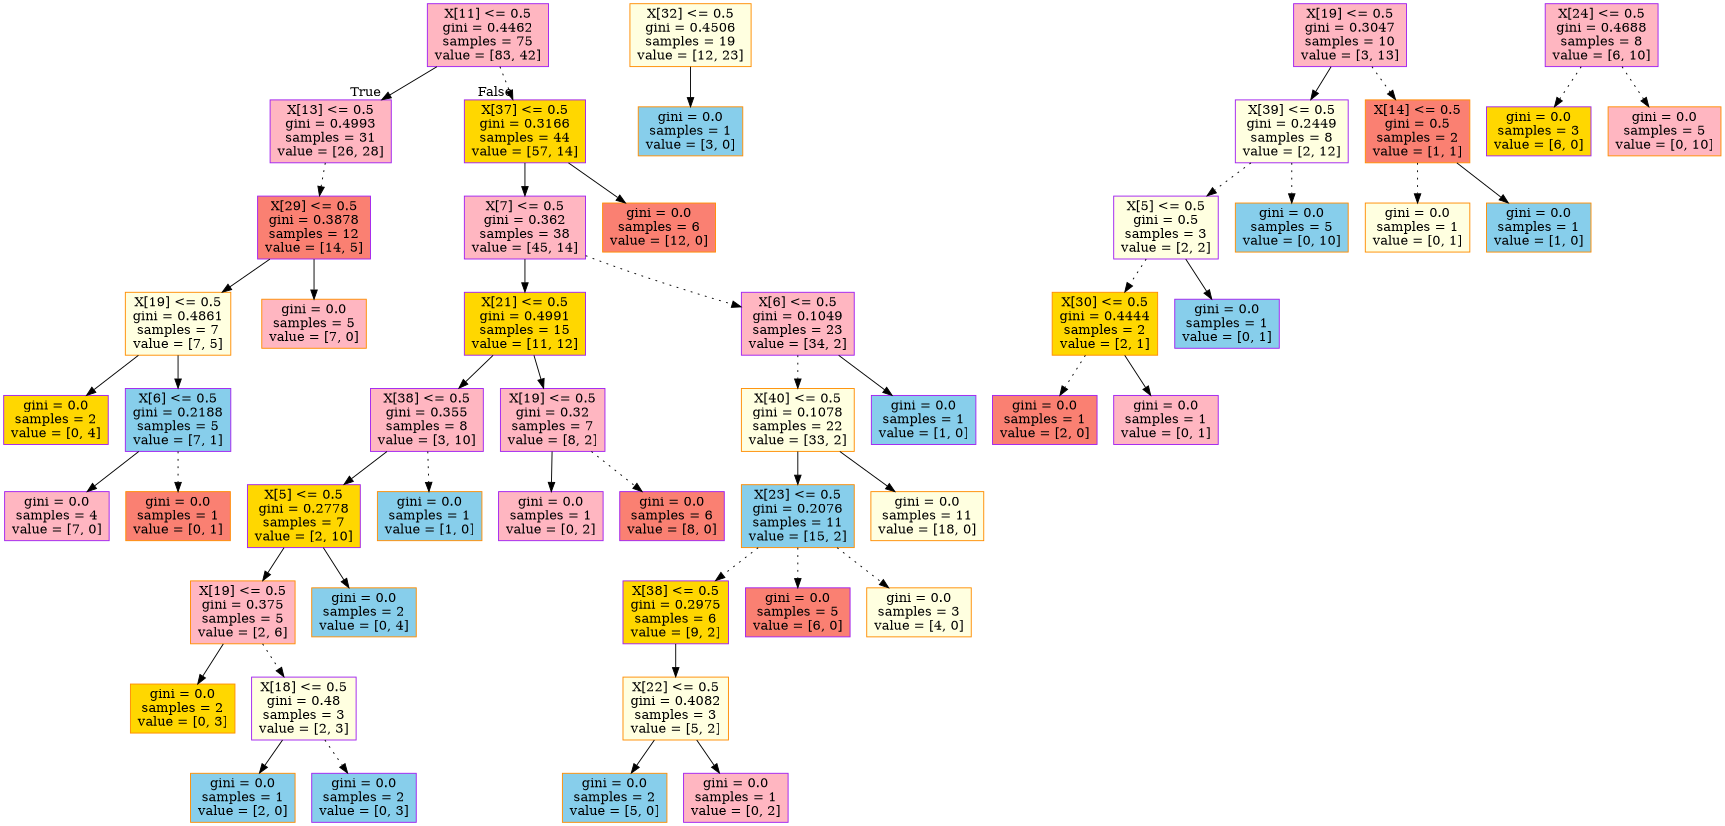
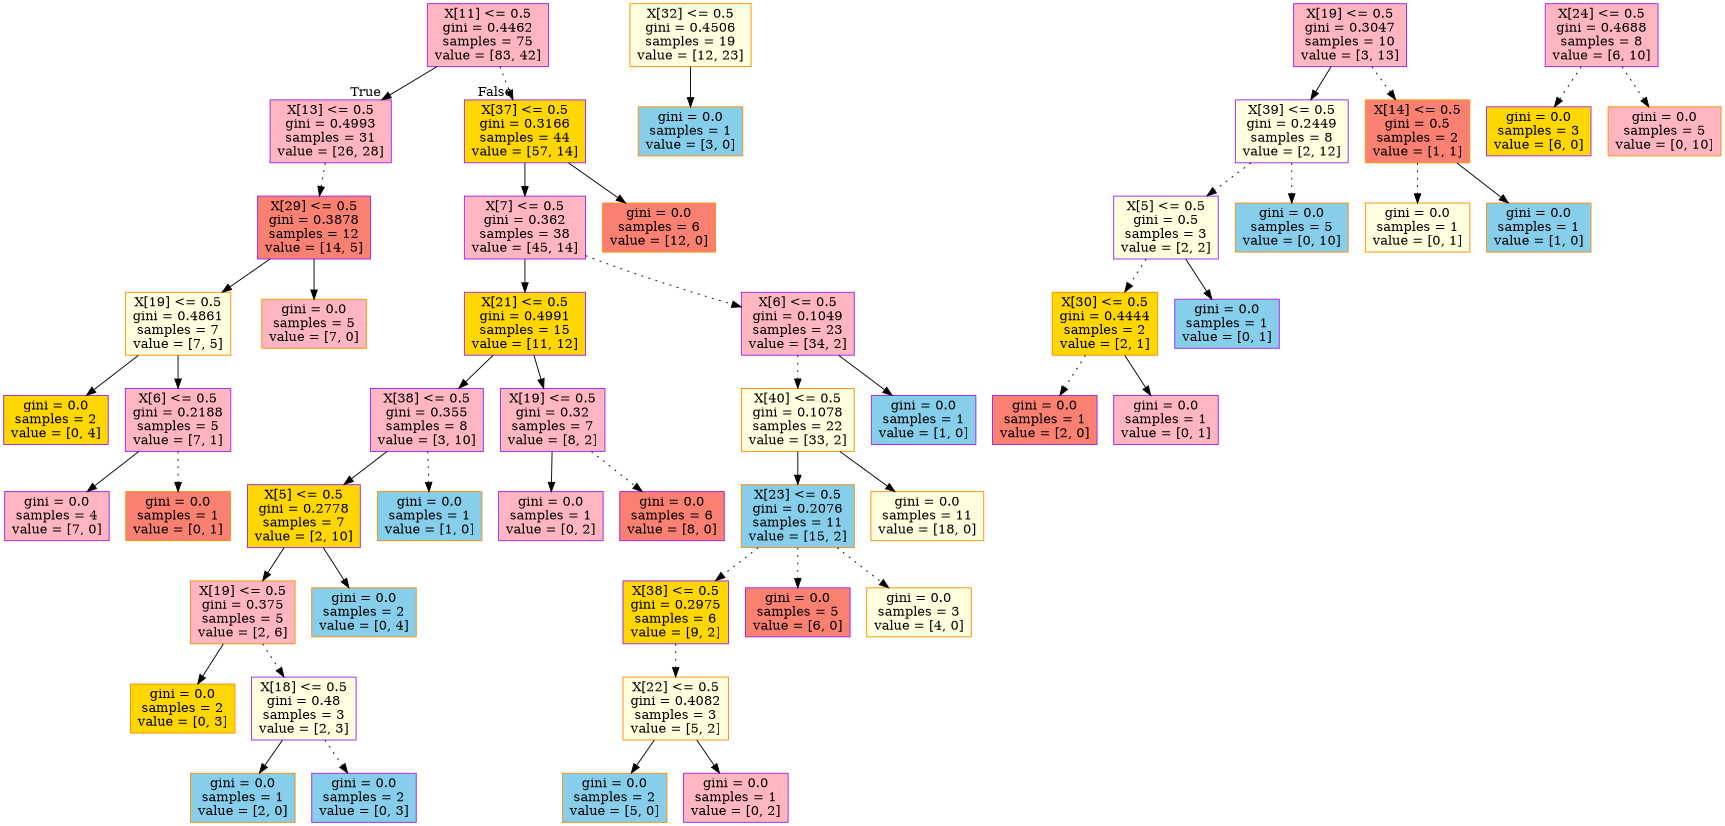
node "X[6] <= 0.5 gini = 0.2188 samples = 5 value = [7, 1]": fillcolor skyblue -> lightpink
edge "X[38] <= 0.5 gini = 0.2975 samples = 6 value = [9, 2]" -> "X[22] <= 0.5 gini = 0.4082 samples = 3 value = [5, 2]": style solid -> dotted
